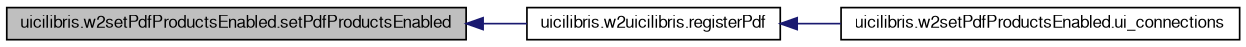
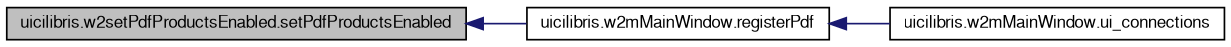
node "uicilibris.w2uicilibris.registerPdf": label "uicilibris.w2uicilibris.registerPdf" -> "uicilibris.w2mMainWindow.registerPdf"
node "uicilibris.w2setPdfProductsEnabled.ui_connections": label "uicilibris.w2setPdfProductsEnabled.ui_connections" -> "uicilibris.w2mMainWindow.ui_connections"
